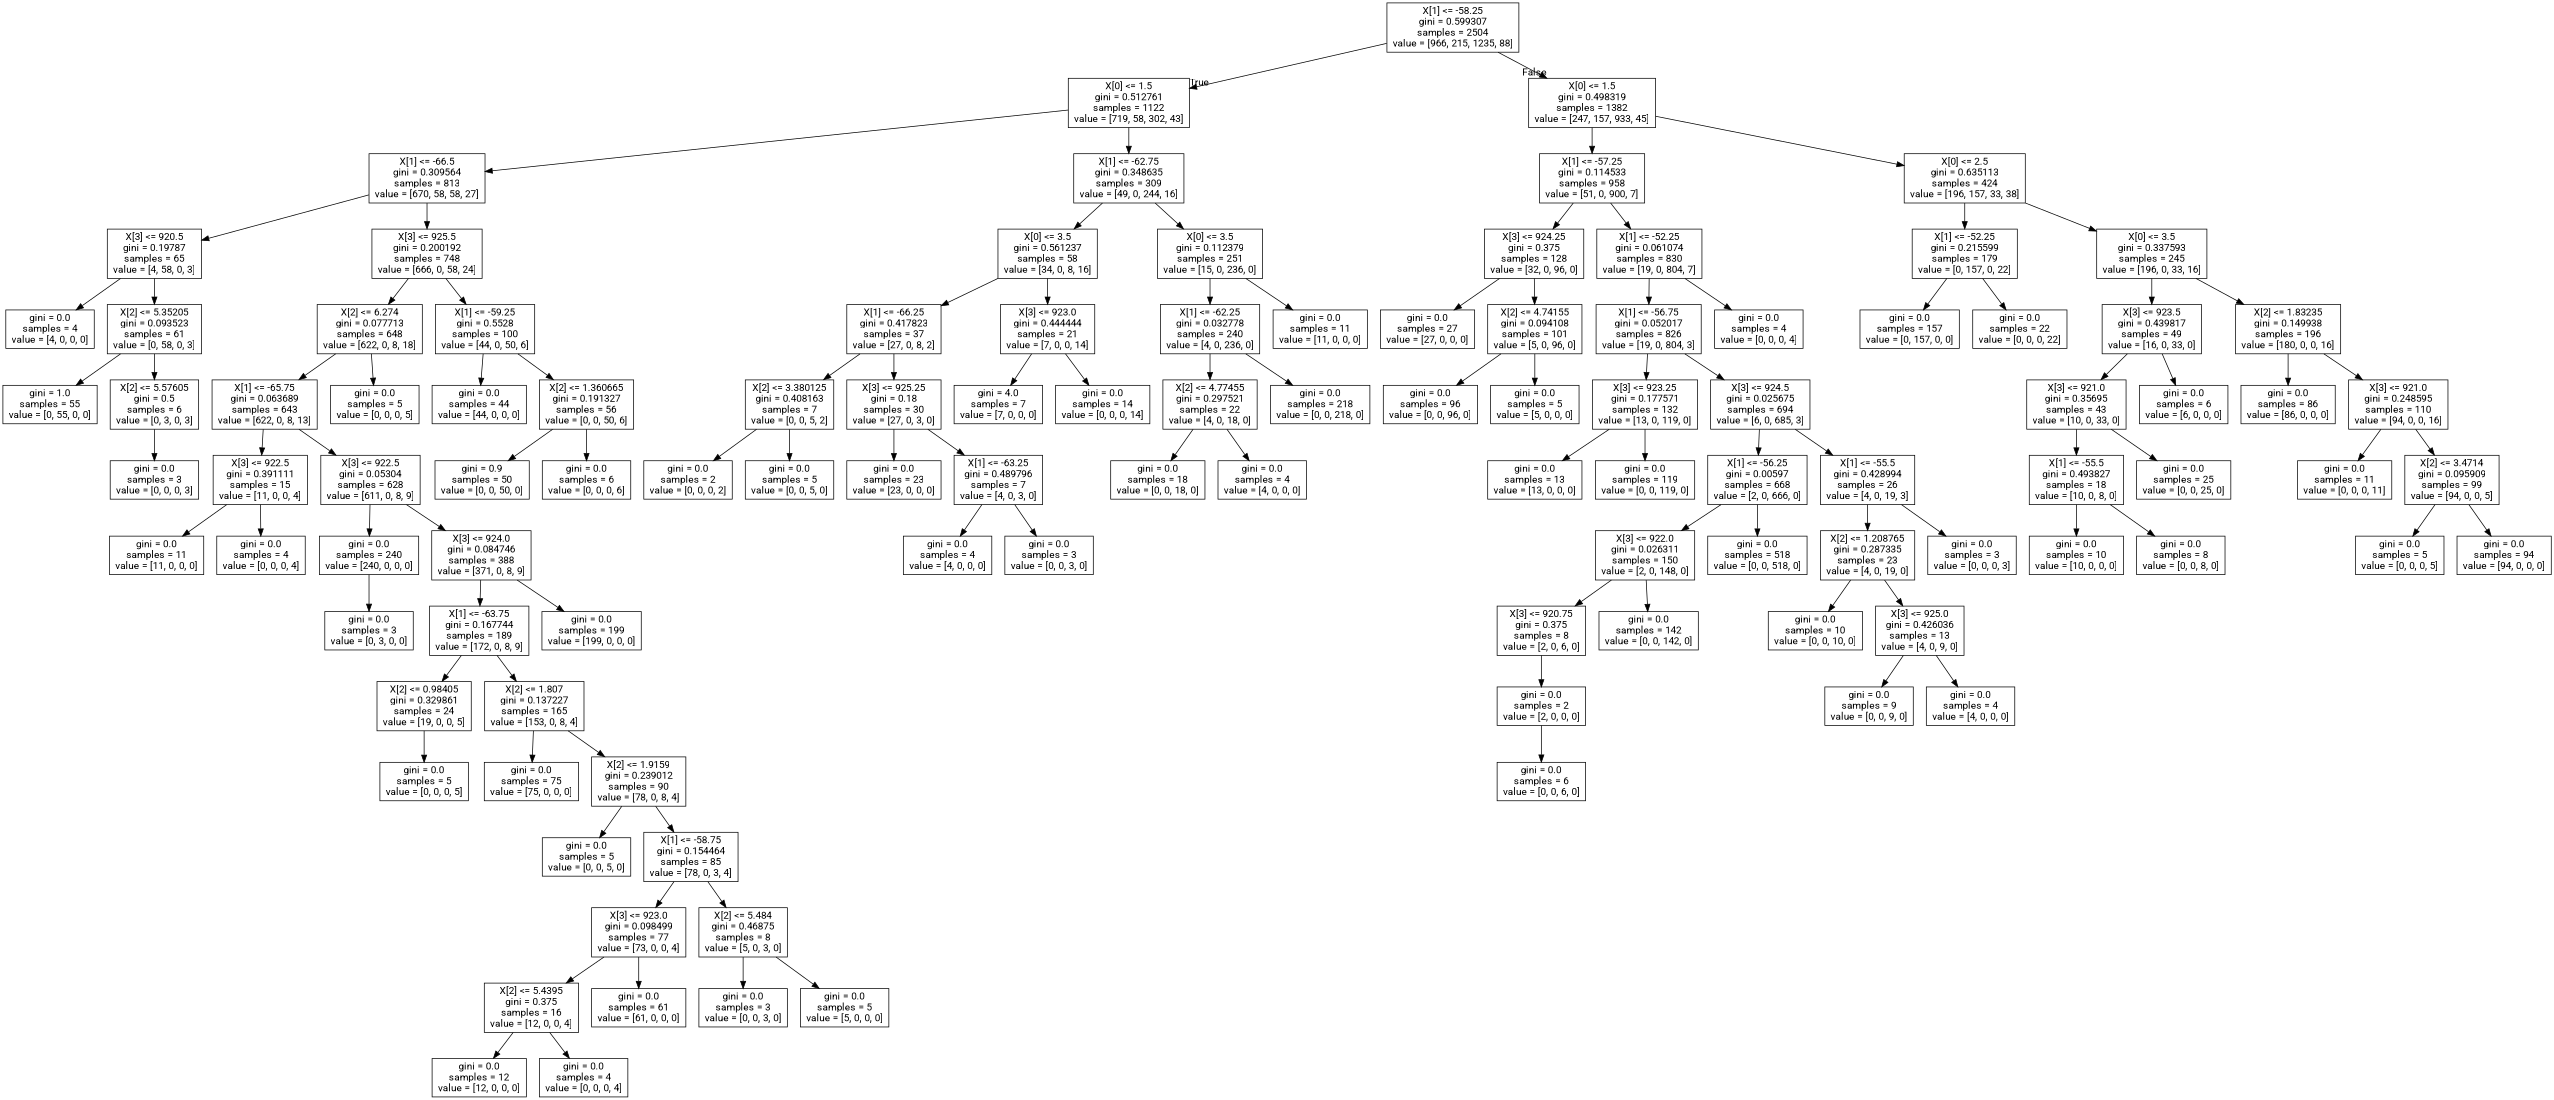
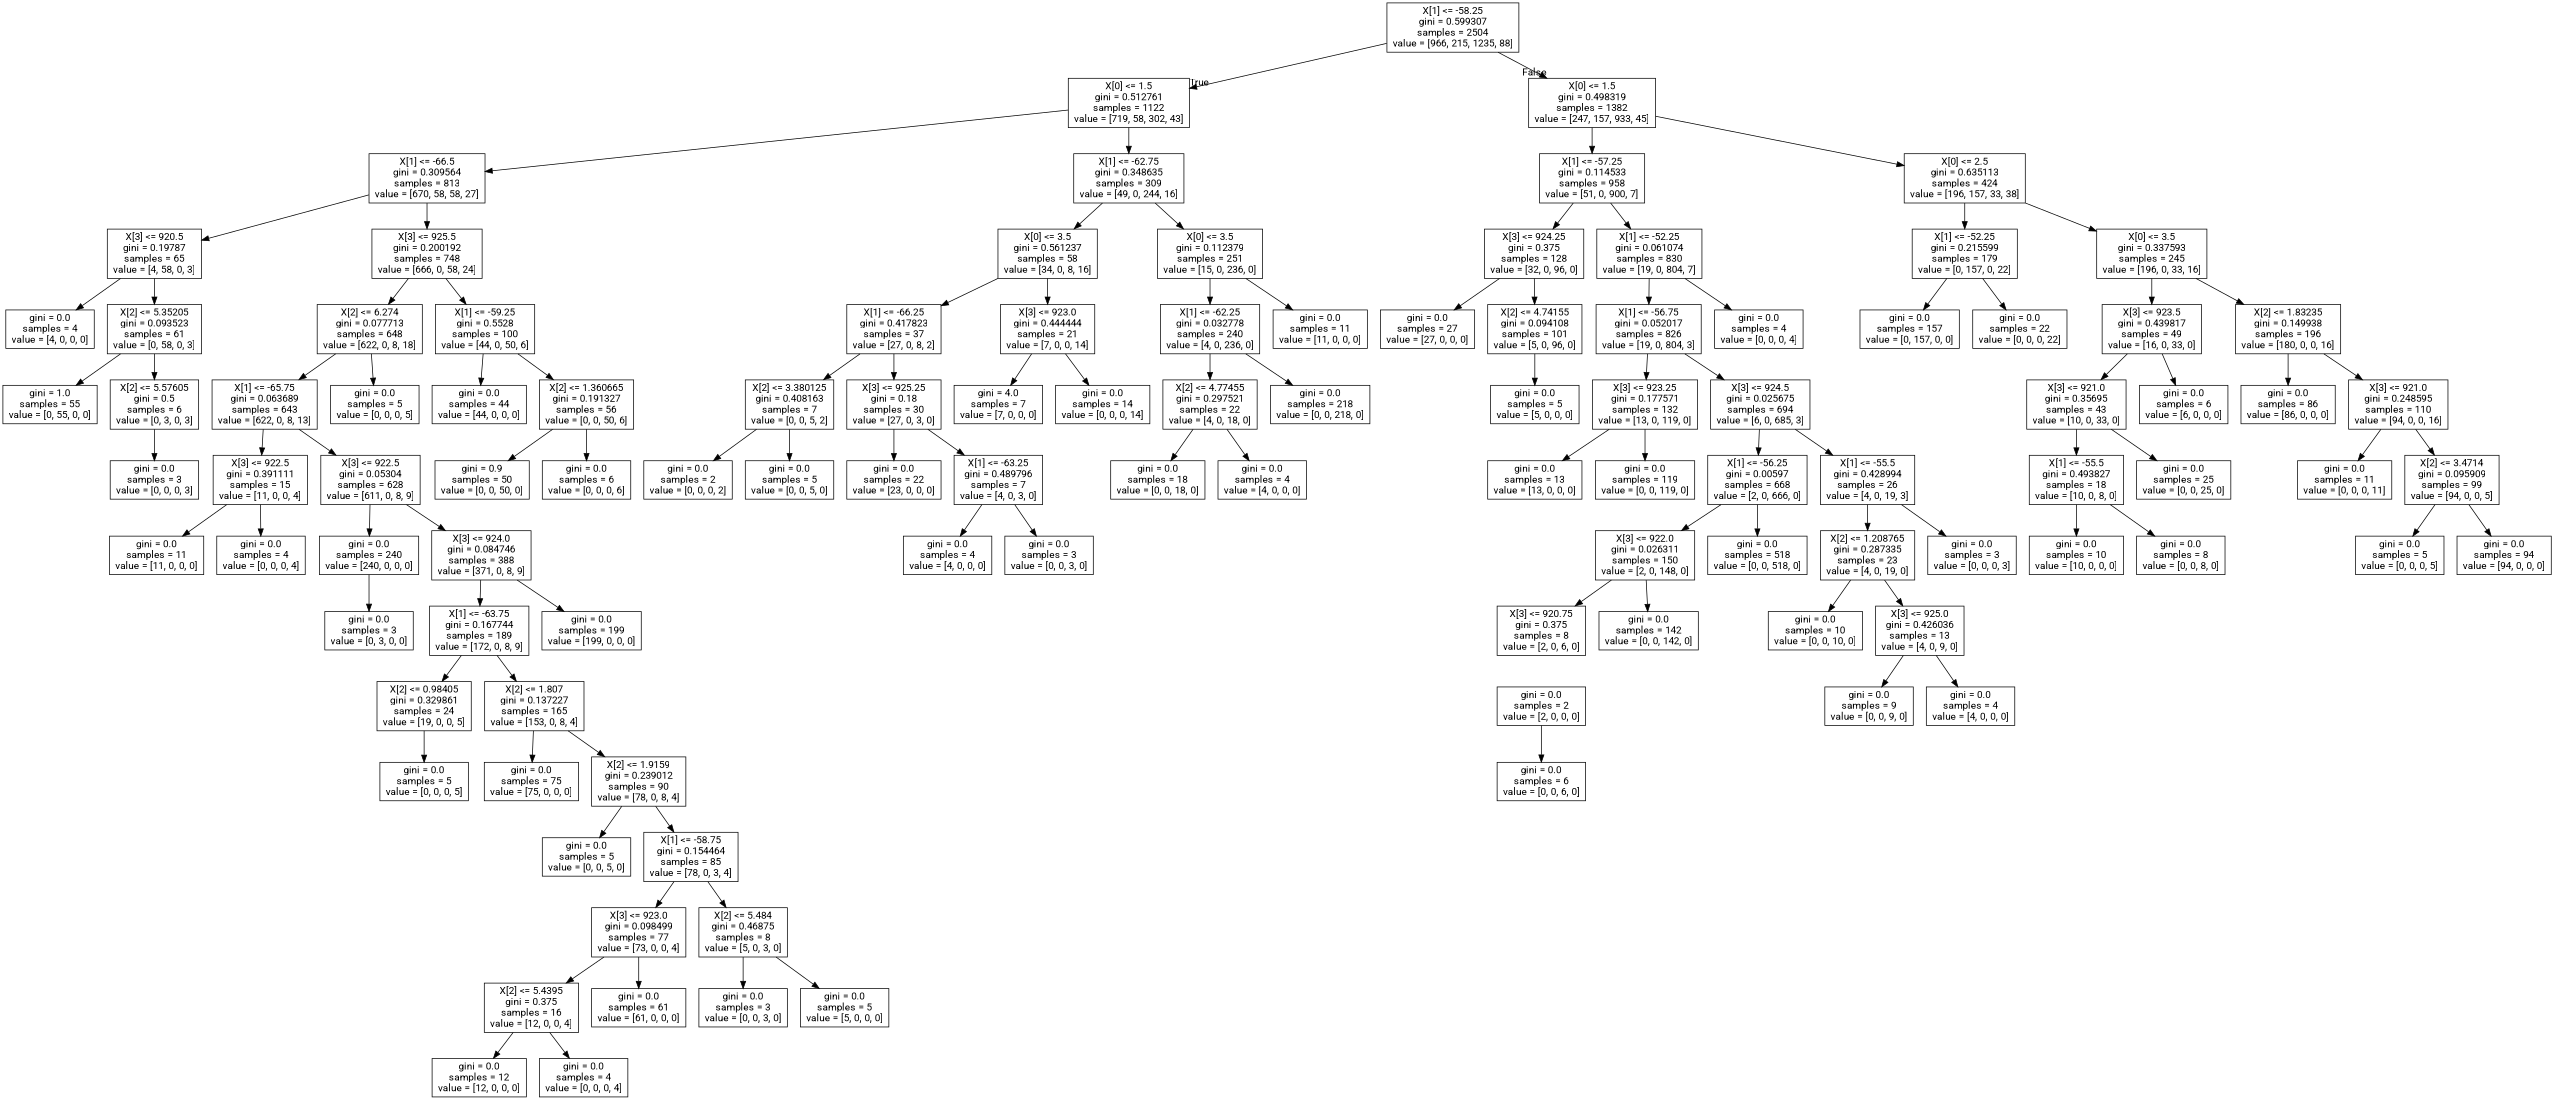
node "gini = 0.0 samples = 96 value = [0, 0, 96, 0]": removed
node "gini = 0.0 samples = 23 value = [23, 0, 0, 0]": label "gini = 0.0 samples = 23 value = [23, 0, 0, 0]" -> "gini = 0.0 samples = 22 value = [23, 0, 0, 0]"
edge "X[3] <= 920.75 gini = 0.375 samples = 8 value = [2, 0, 6, 0]" -> "gini = 0.0 samples = 2 value = [2, 0, 0, 0]": removed
